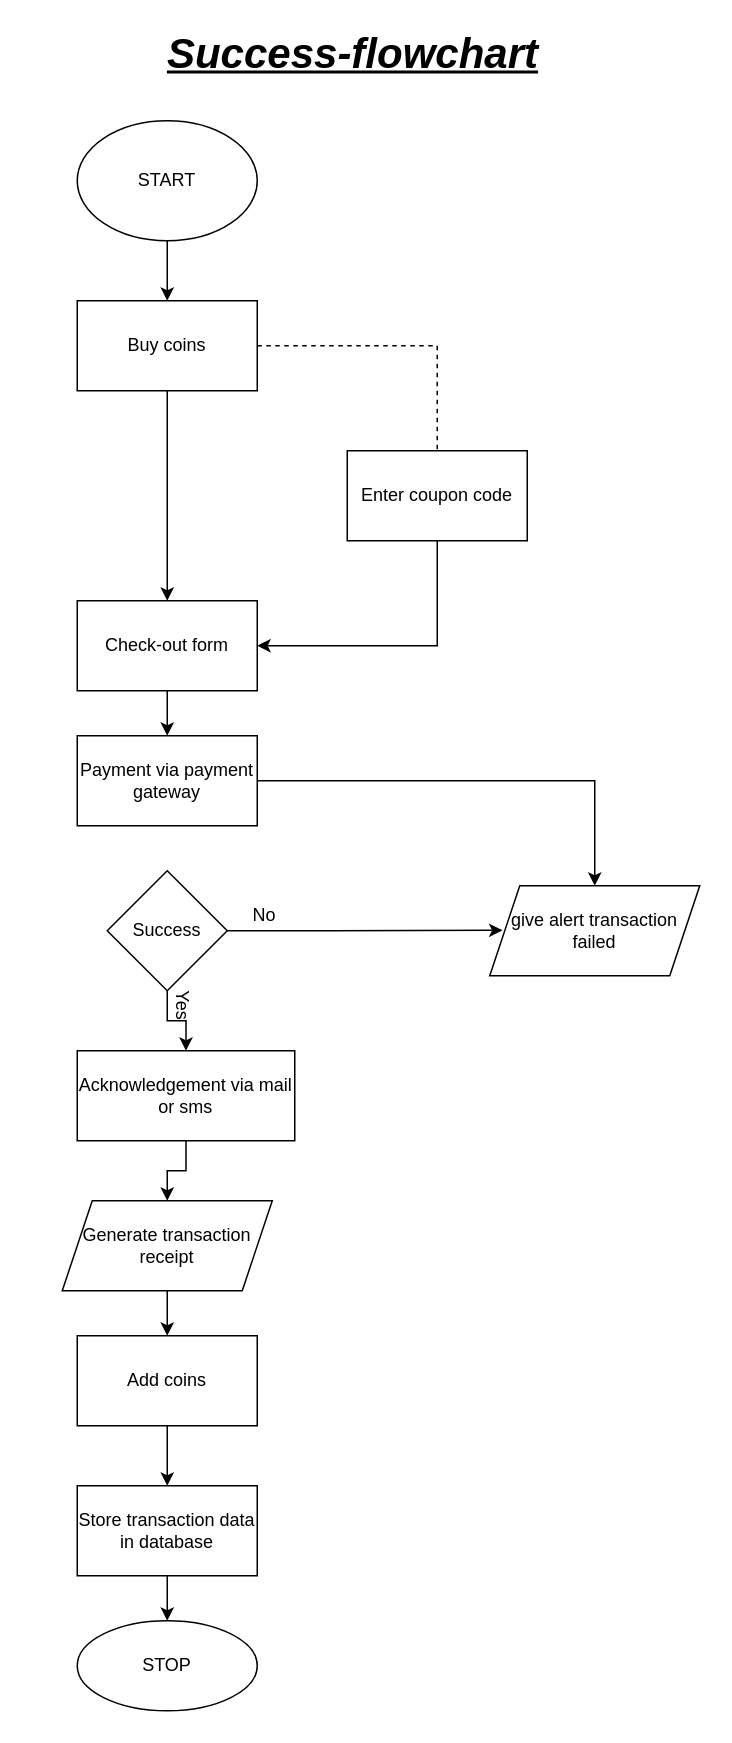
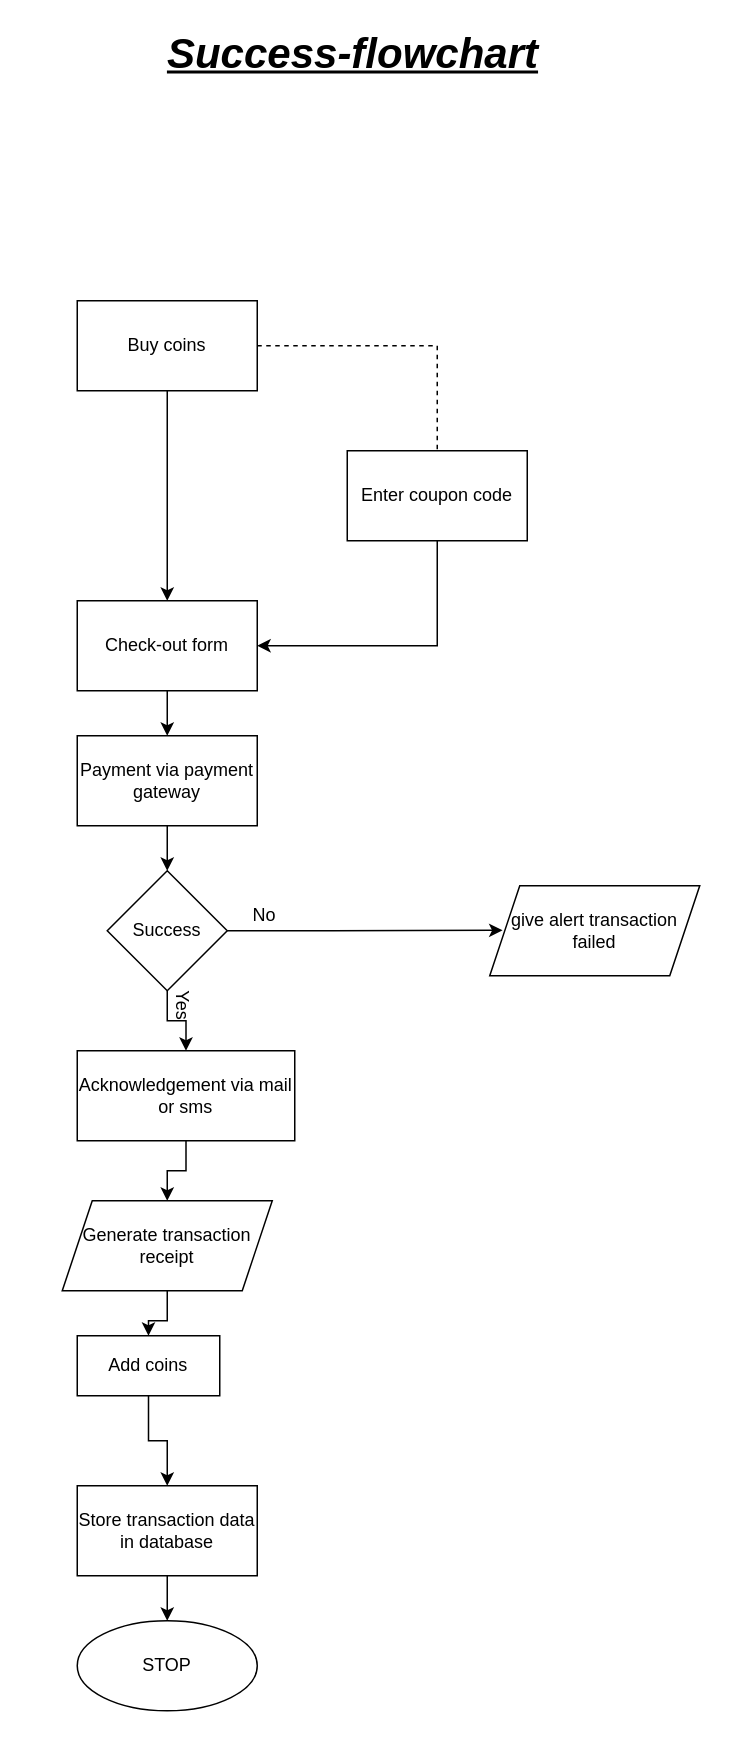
node "START": removed
edge "START" -> "Buy coins": removed
edge "Payment via payment gateway" -> "give alert transaction failed": now "Payment via payment gateway" -> "Success"
node "Add coins": size 180x90 -> 143x60
